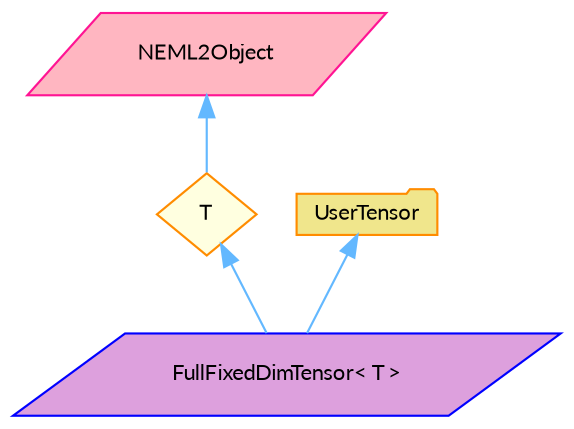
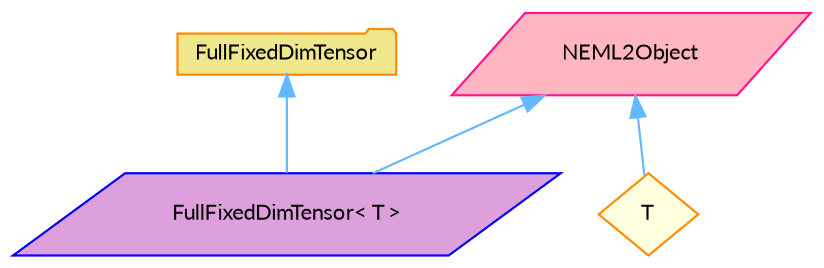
node "UserTensor": label "UserTensor" -> "FullFixedDimTensor"
edge "FullFixedDimTensor< T >" -> "T": now "FullFixedDimTensor< T >" -> "NEML2Object"
